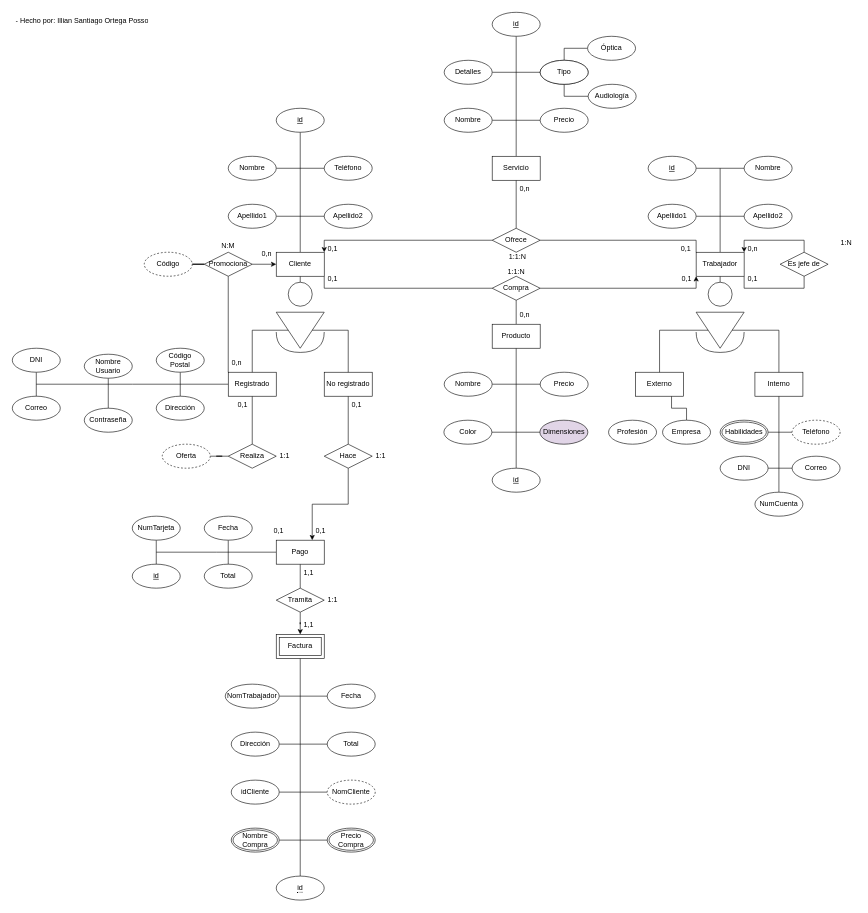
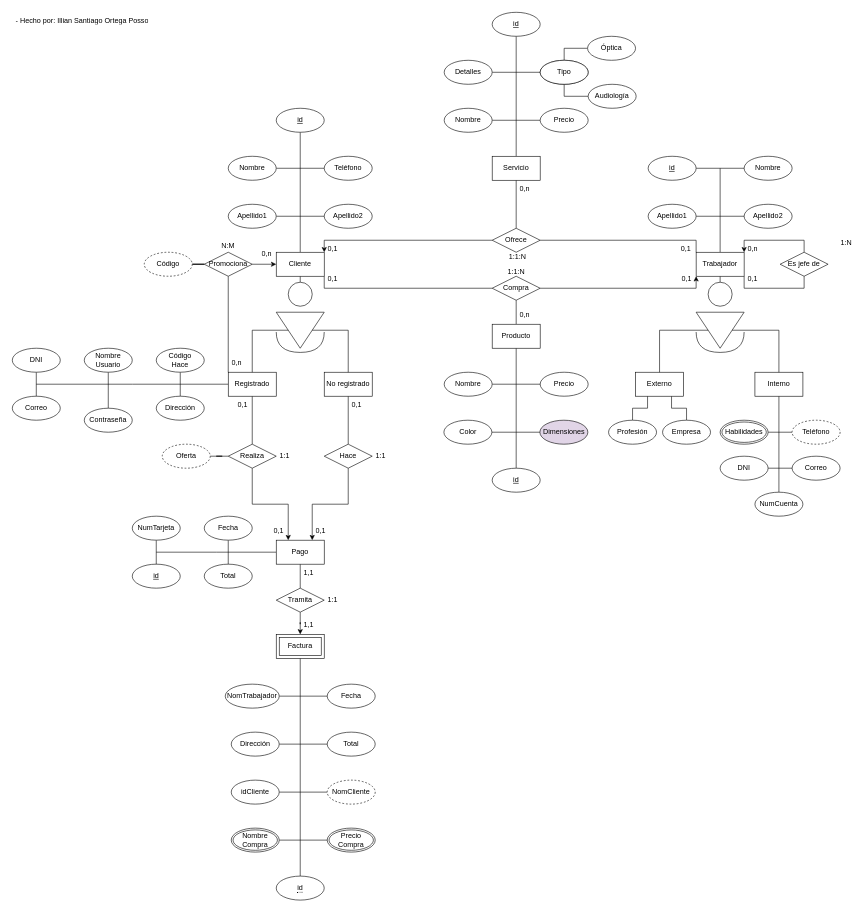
node "Código Postal": label "Código Postal" -> "Código Hace"
node "Nombre Usuario": moved (108, 366) -> (108, 360)
edge "Externo" -- "Profesión": added
edge "Realiza" -> "Pago": added
